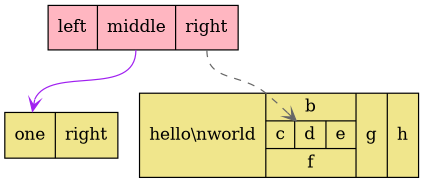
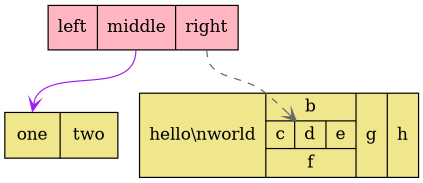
node "one": text "right" -> "two"
